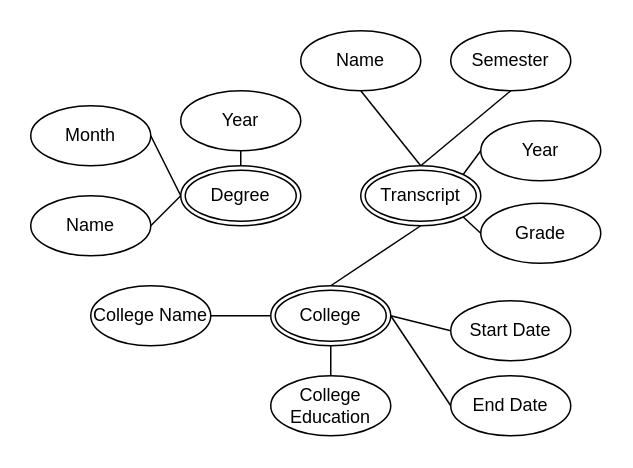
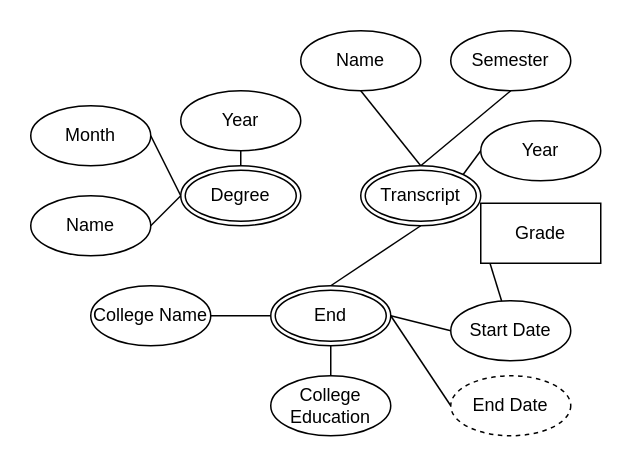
edge "Transcript" -- "Grade": now "Start Date" -- "Grade"
node "Grade": shape ellipse -> rectangle
node "College": label "College" -> "End"
node "End Date": style solid -> dashed
